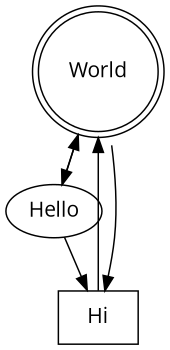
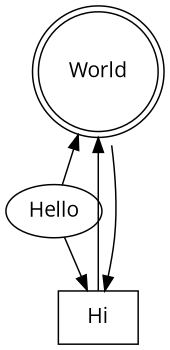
edge "World" -> "Hello": removed
